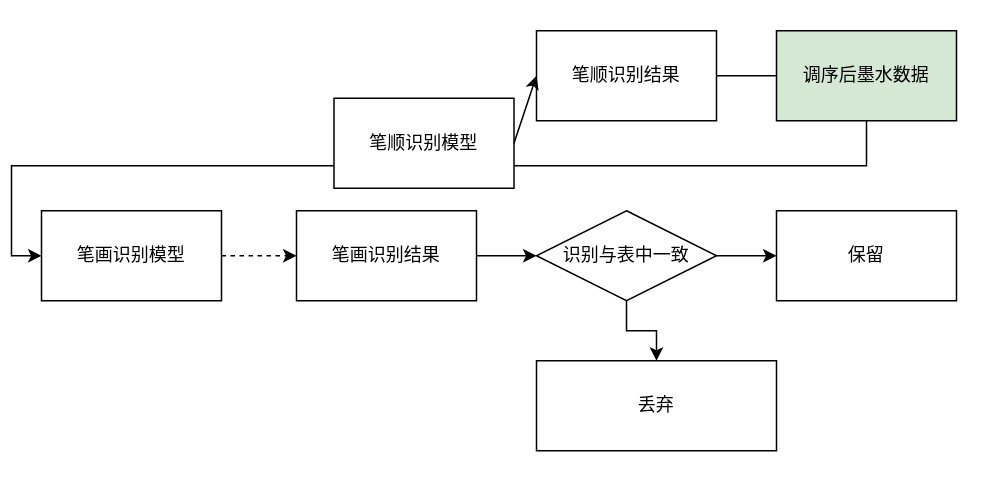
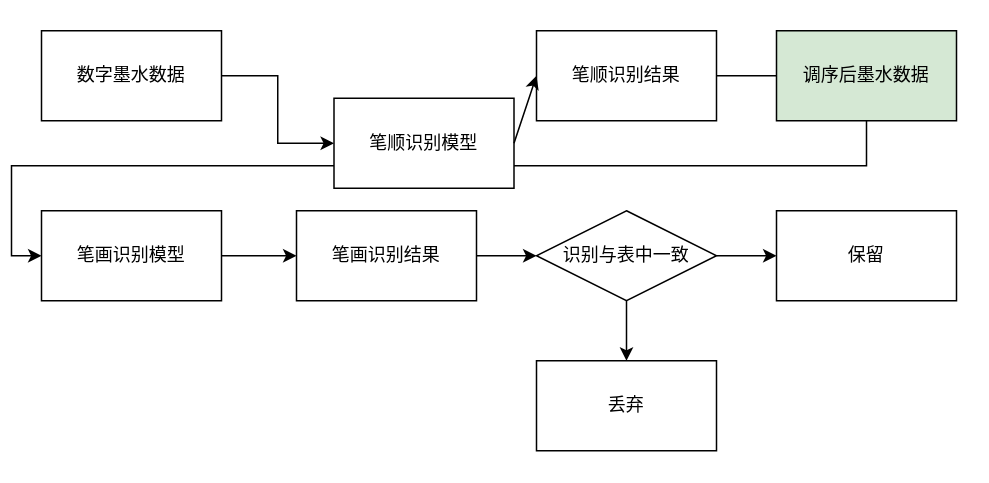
node "数字墨水数据": added
edge "数字墨水数据" -> "笔顺识别模型": added
edge "笔画识别模型" -> "笔画识别结果": style dashed -> solid
node "丢弃": size 240x90 -> 180x90
